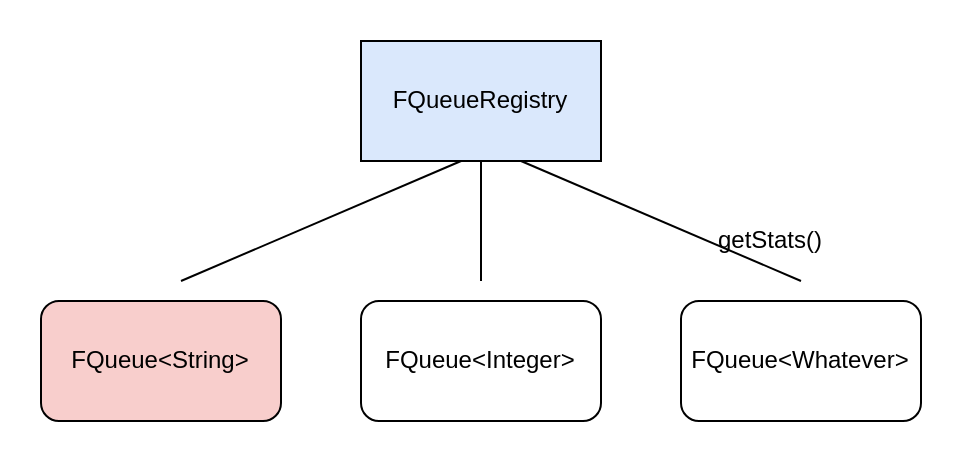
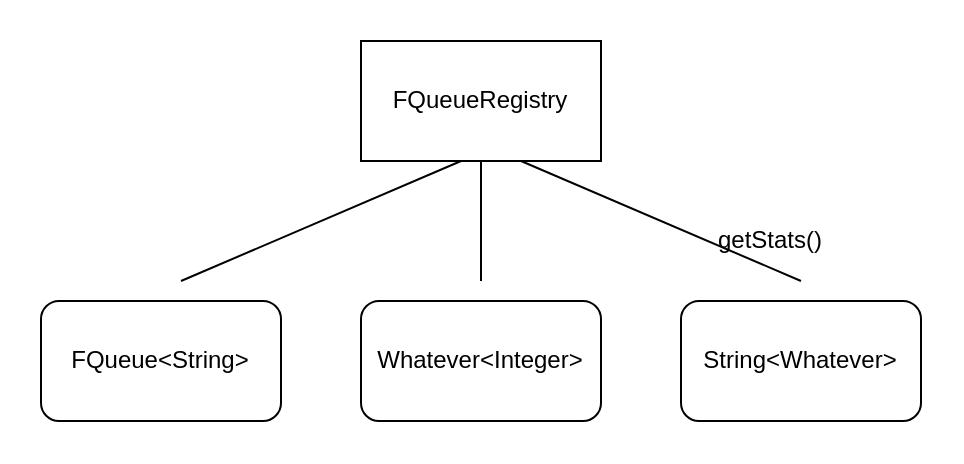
node "FQueueRegistry": fillcolor #dae8fc -> #ffffff
node "FQueue<String>": fillcolor #f8cecc -> #ffffff
node "FQueue<Integer>": label "FQueue<Integer>" -> "Whatever<Integer>"
node "FQueue<Whatever>": label "FQueue<Whatever>" -> "String<Whatever>"
